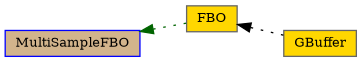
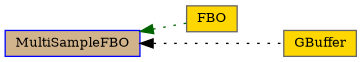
edge "GBuffer" -> "FBO": now "GBuffer" -> "MultiSampleFBO"
